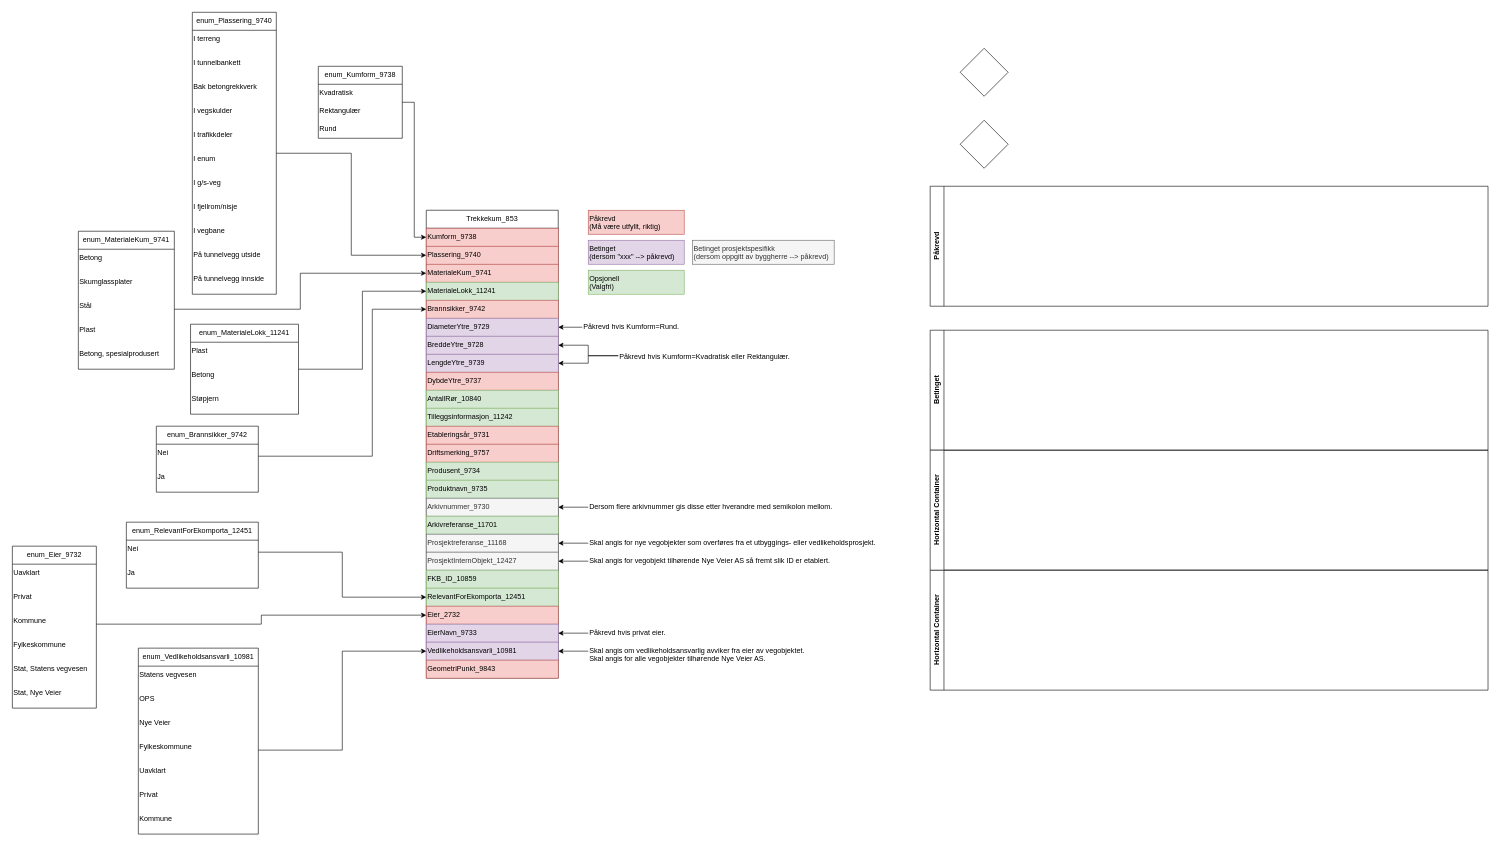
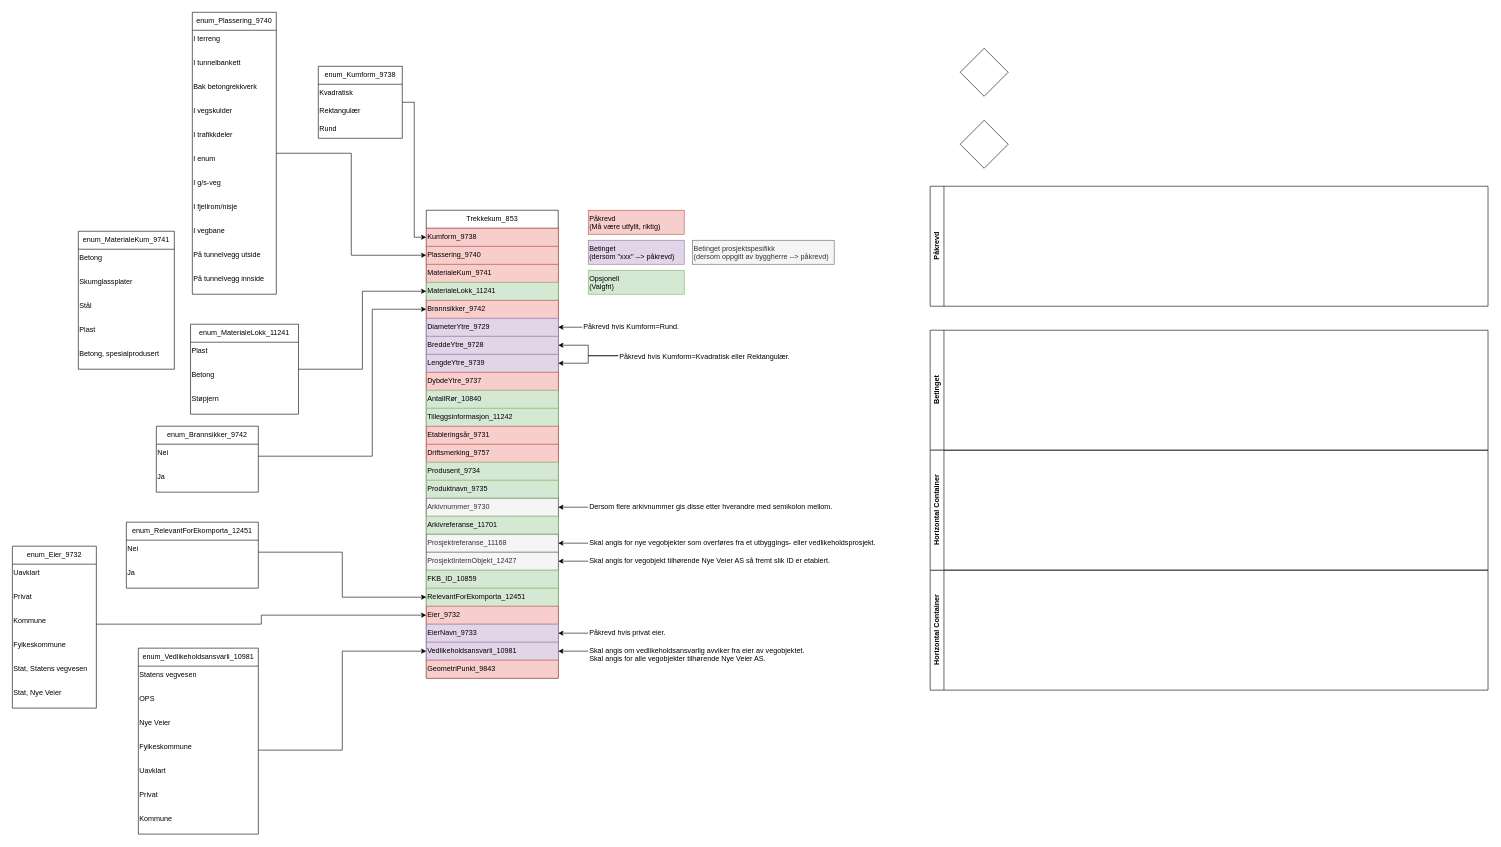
edge "Stål" -> "MaterialeKum_9741": removed
node "Eier_2732": label "Eier_2732" -> "Eier_9732"
